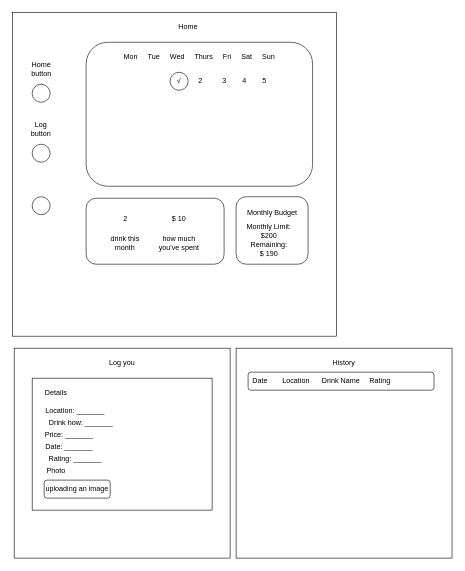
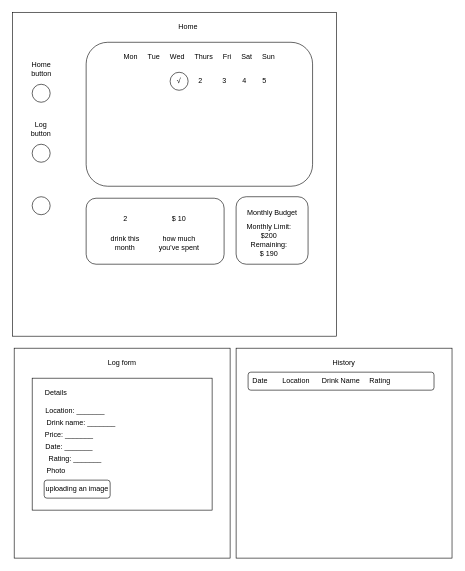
node "Log you": label "Log you" -> "Log form"
node "Drink how: _______": label "Drink how: _______" -> "Drink name: _______"
